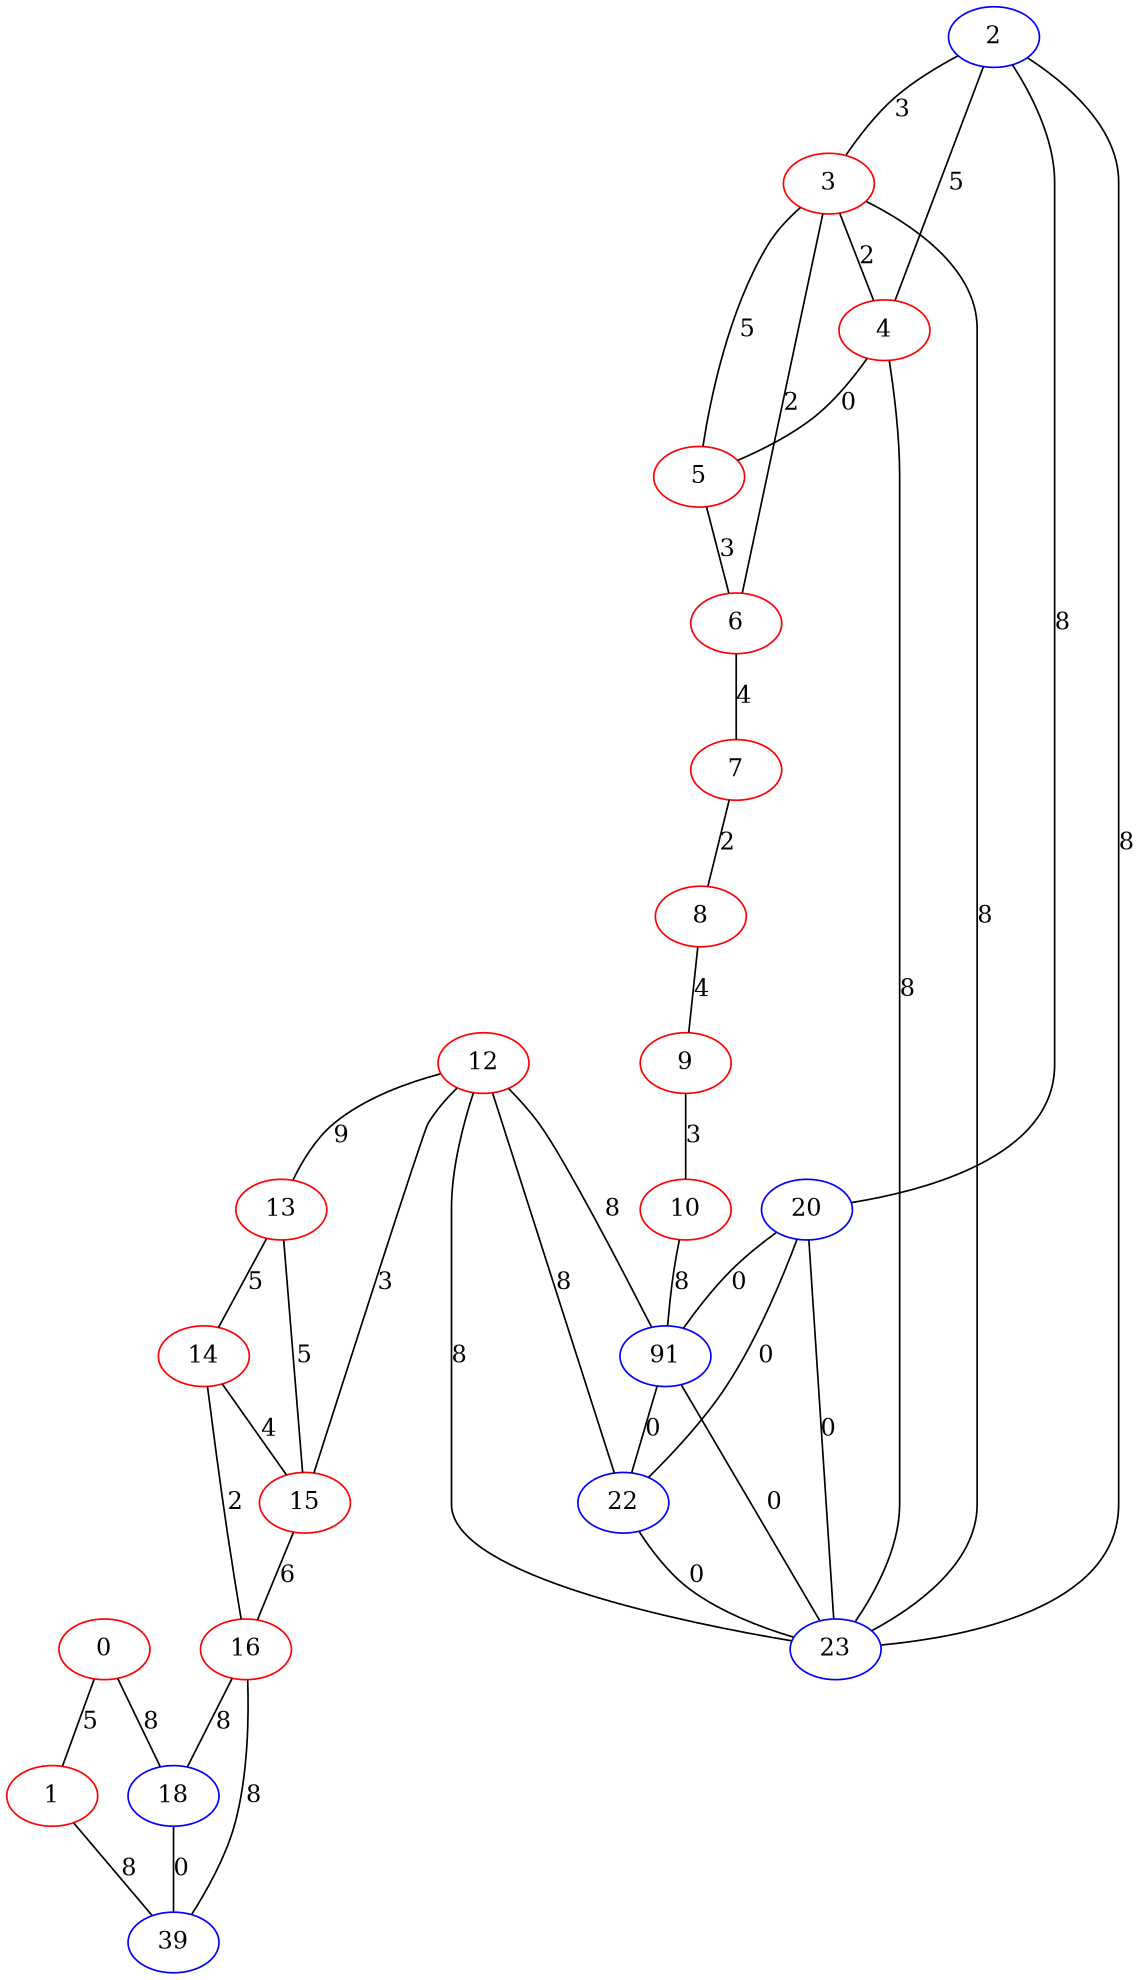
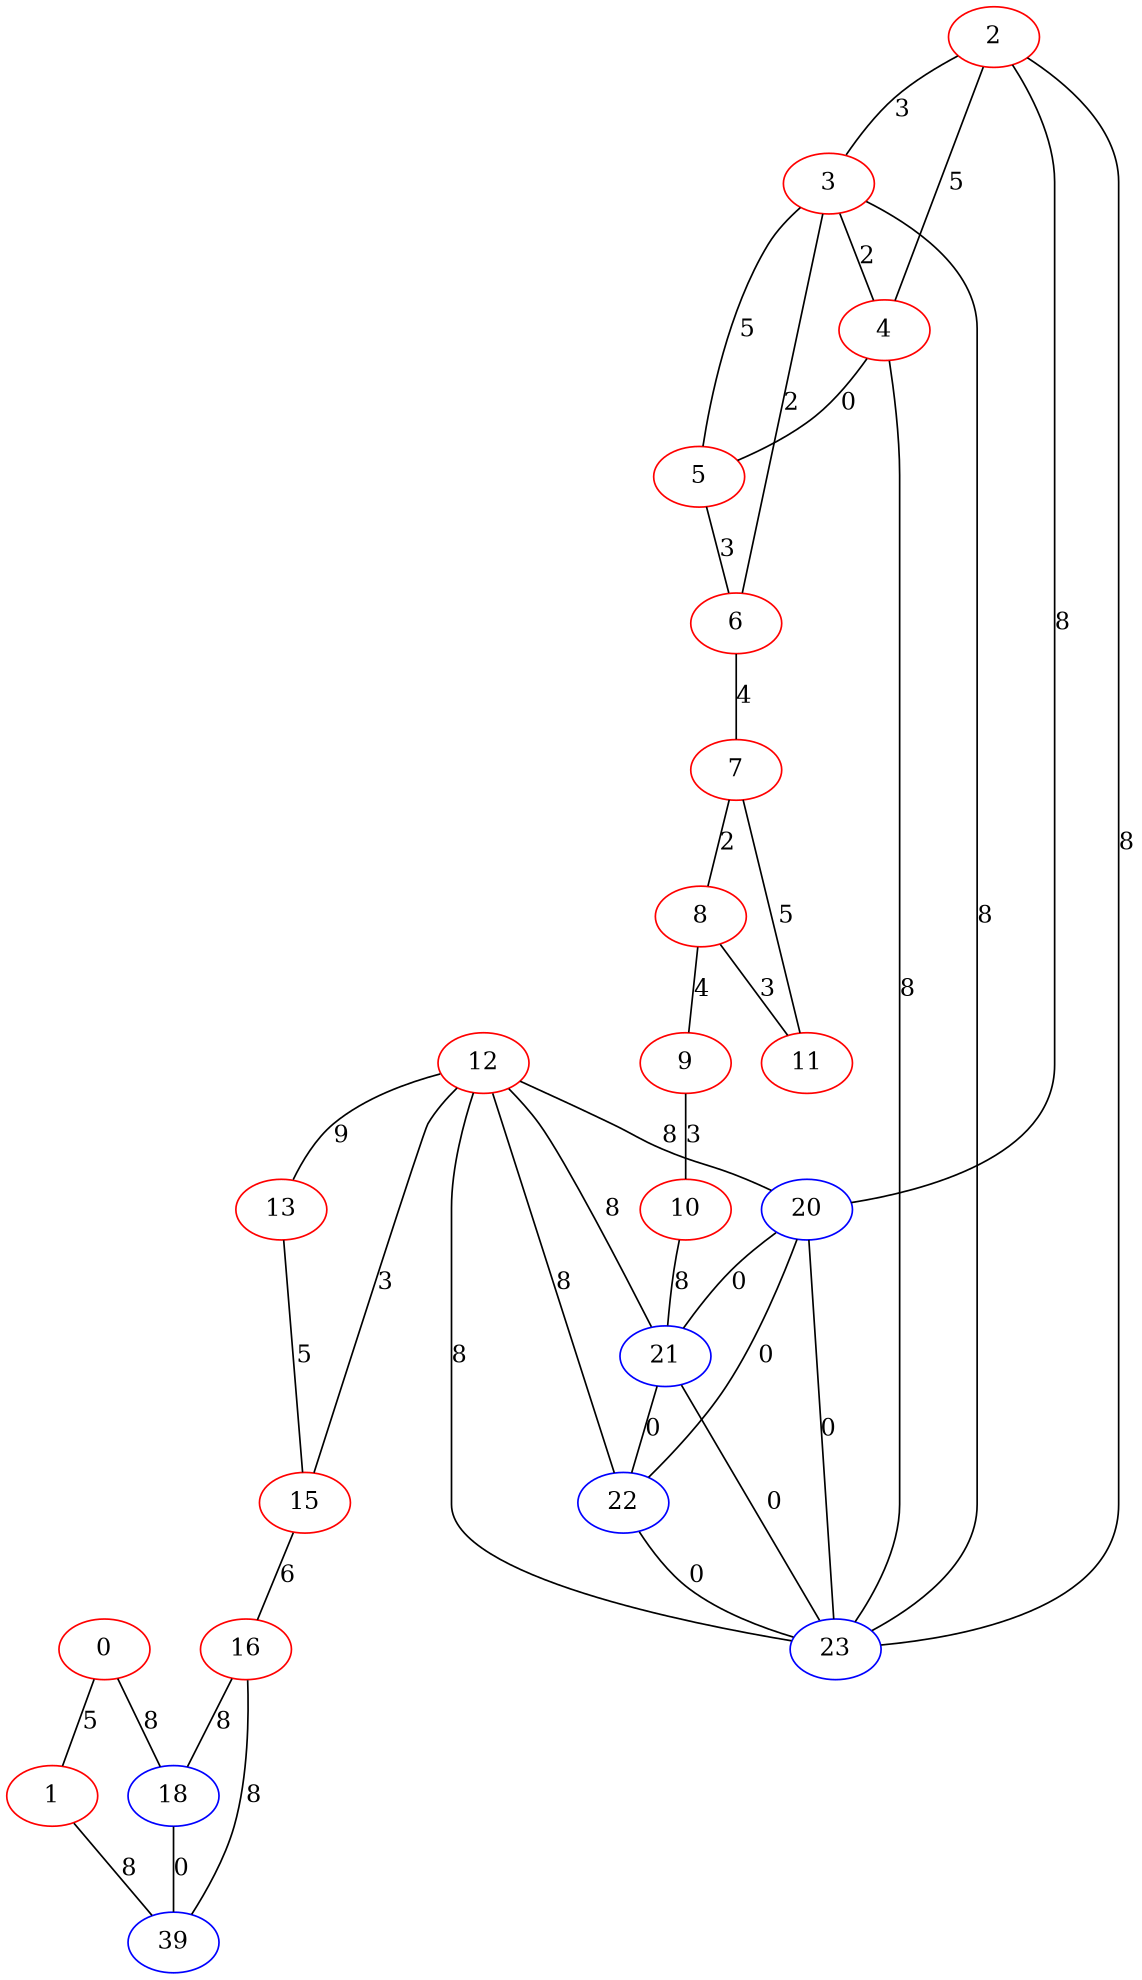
node "2": color blue -> red
node "11": added
edge "12" -- "20": added, label "8"
node "14": removed
node "91": label "91" -> "21"
